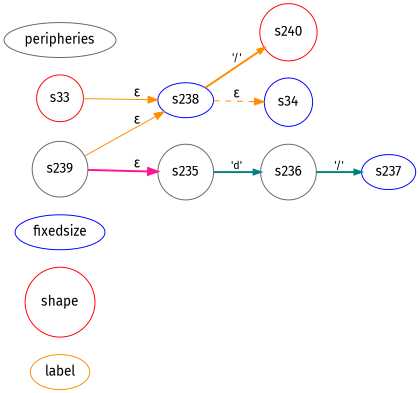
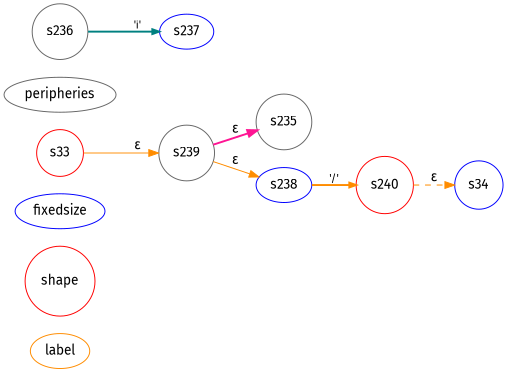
edge "s33" -> "s238": now "s33" -> "s239"
edge "s238" -> "s34": now "s240" -> "s34"
edge "s236" -> "s237": label "'/'" -> "'i'"
edge "s235" -> "s236": removed, label "'d'"
